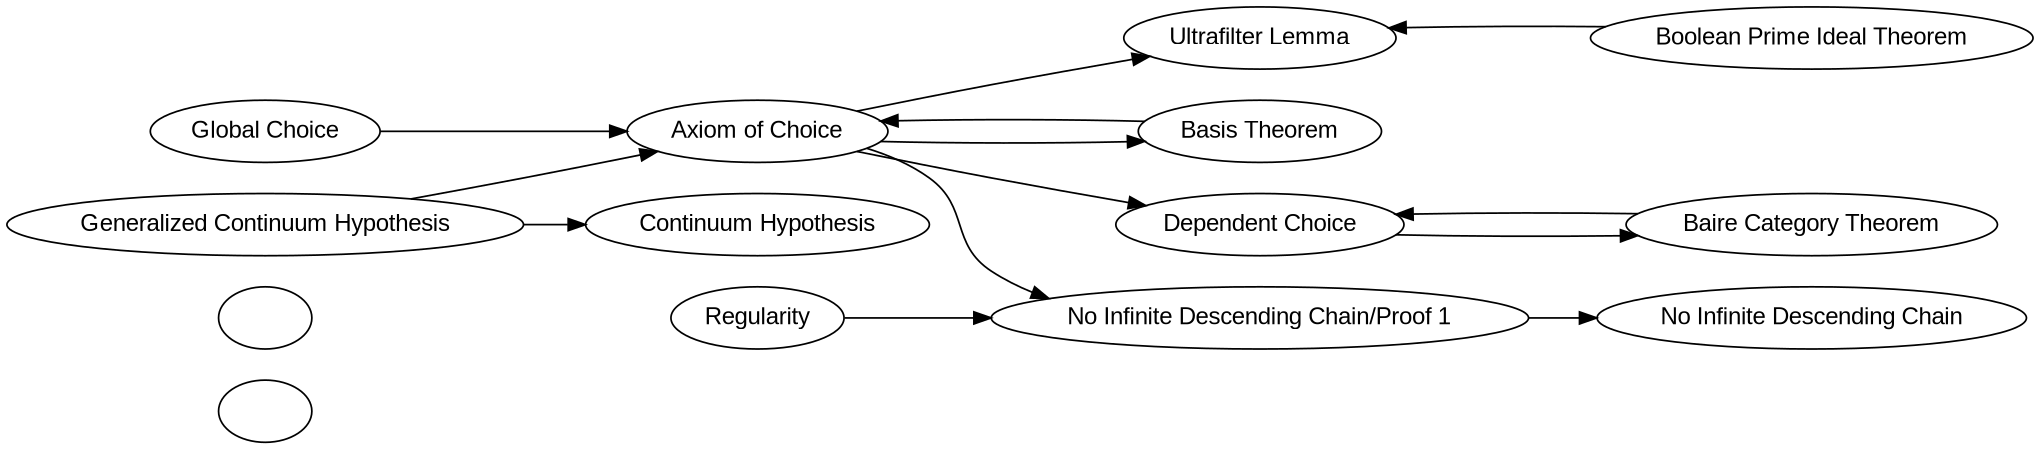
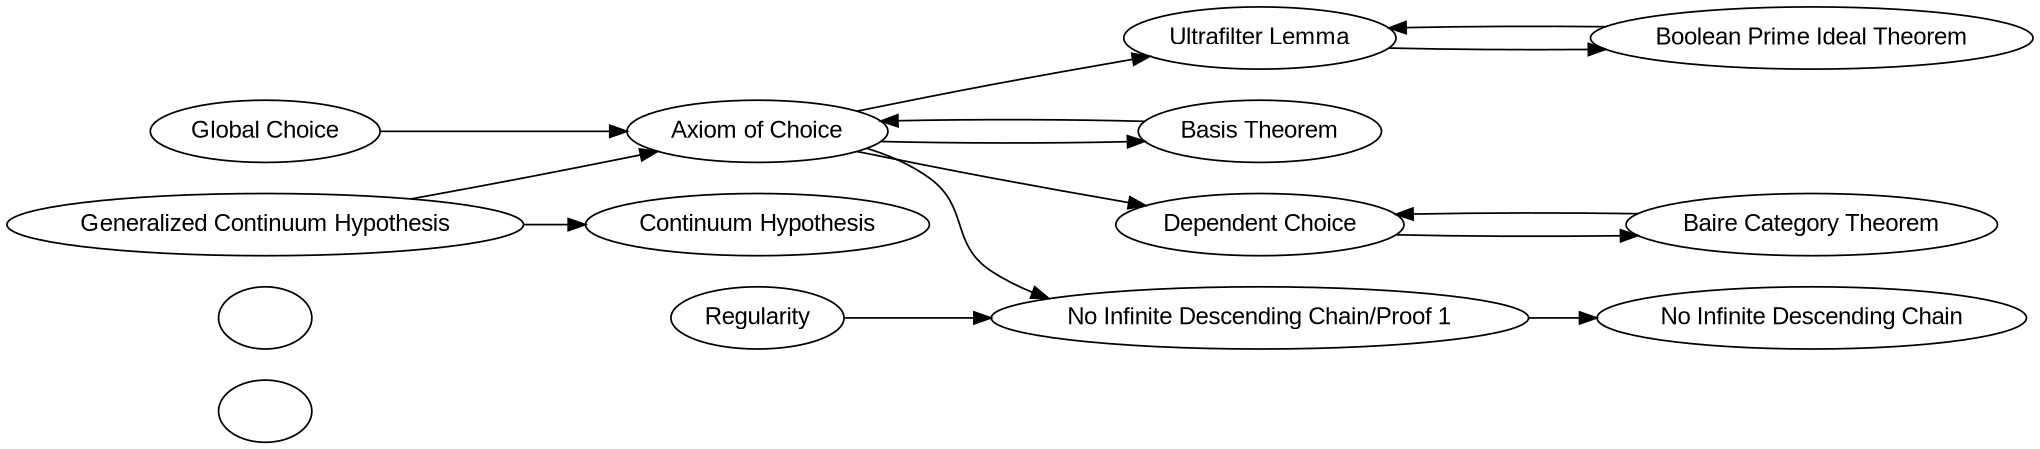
edge "Ultrafilter Lemma" -> "Boolean Prime Ideal Theorem": added
